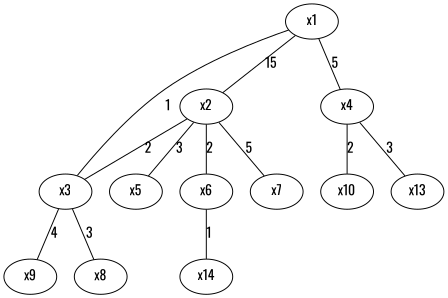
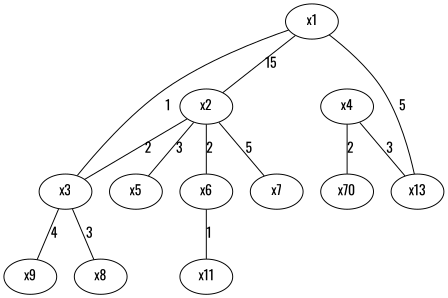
edge "x1" -- "x4": now "x1" -- "x13"
node "x10": label "x10" -> "x70"
node "x14": label "x14" -> "x11"
